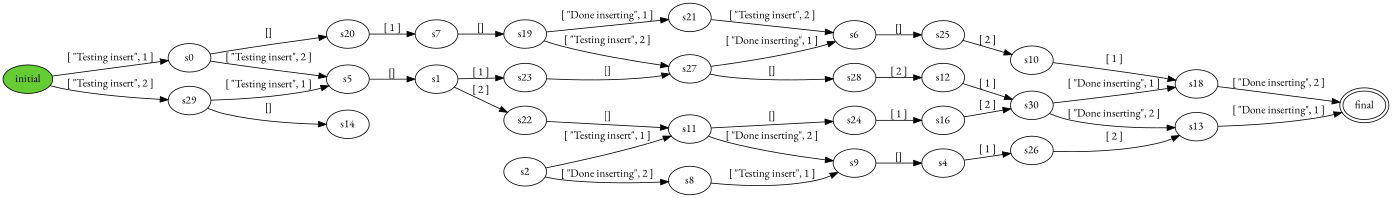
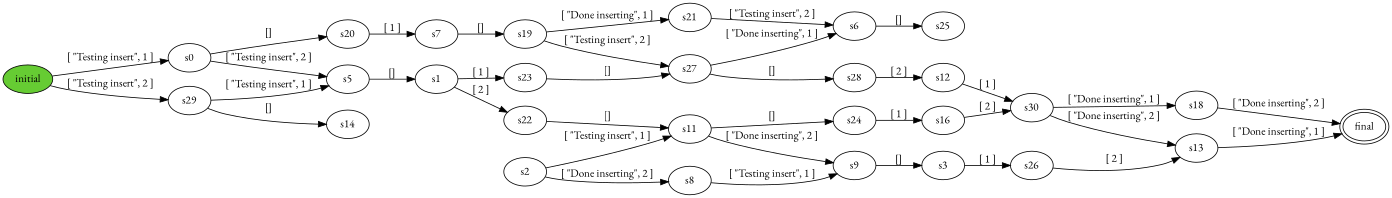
node "s10": removed
node "s4": label "s4" -> "s3"
